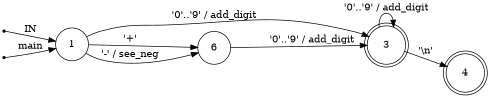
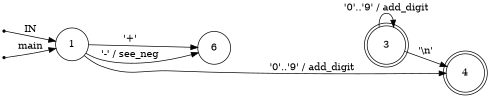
edge "1" -> "3": now "1" -> "4"
edge "6" -> "3": removed, label "'0'..'9' / add_digit"
